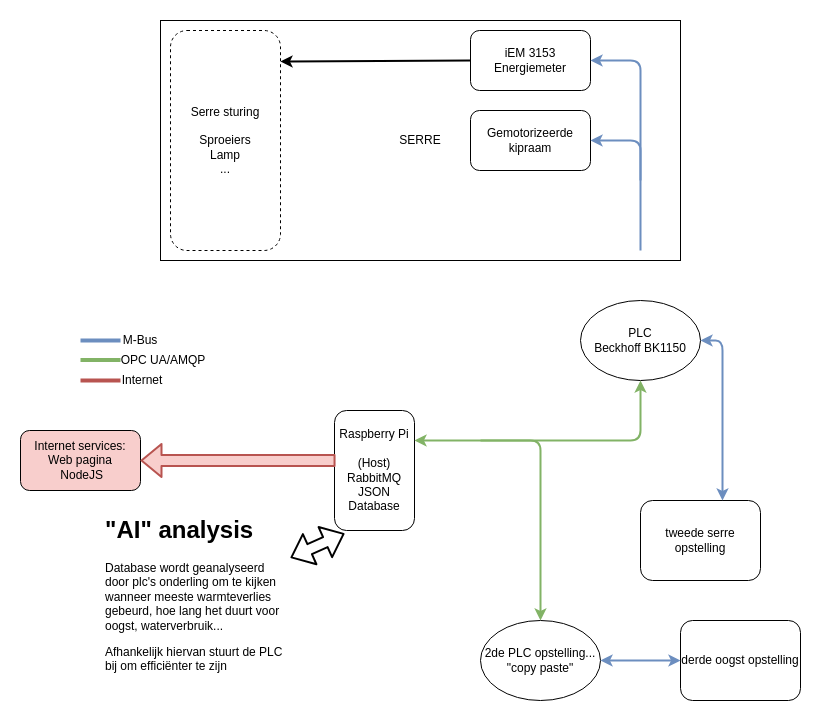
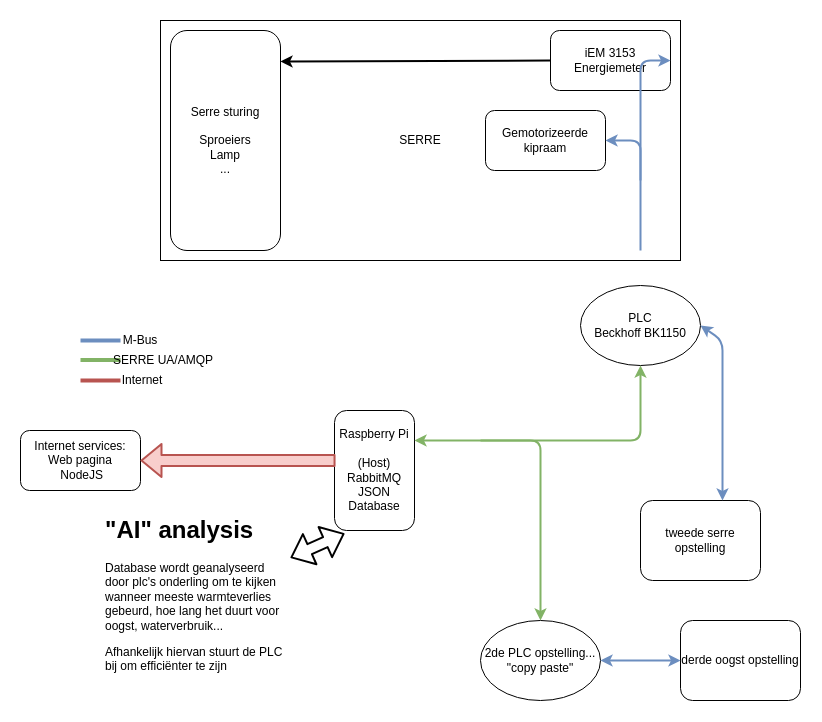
node "iEM 3153 Energiemeter": moved (531, 61) -> (611, 61)
node "Serre sturing Sproeiers Lamp ...": style dashed -> solid
node "Gemotorizeerde kipraam": moved (531, 141) -> (546, 141)
node "PLC Beckhoff BK1150": moved (641, 341) -> (641, 326)
node "OPC UA/AMQP": label "OPC UA/AMQP" -> "SERRE UA/AMQP"
node "Internet services: Web pagina NodeJS": fillcolor #f8cecc -> #ffffff
